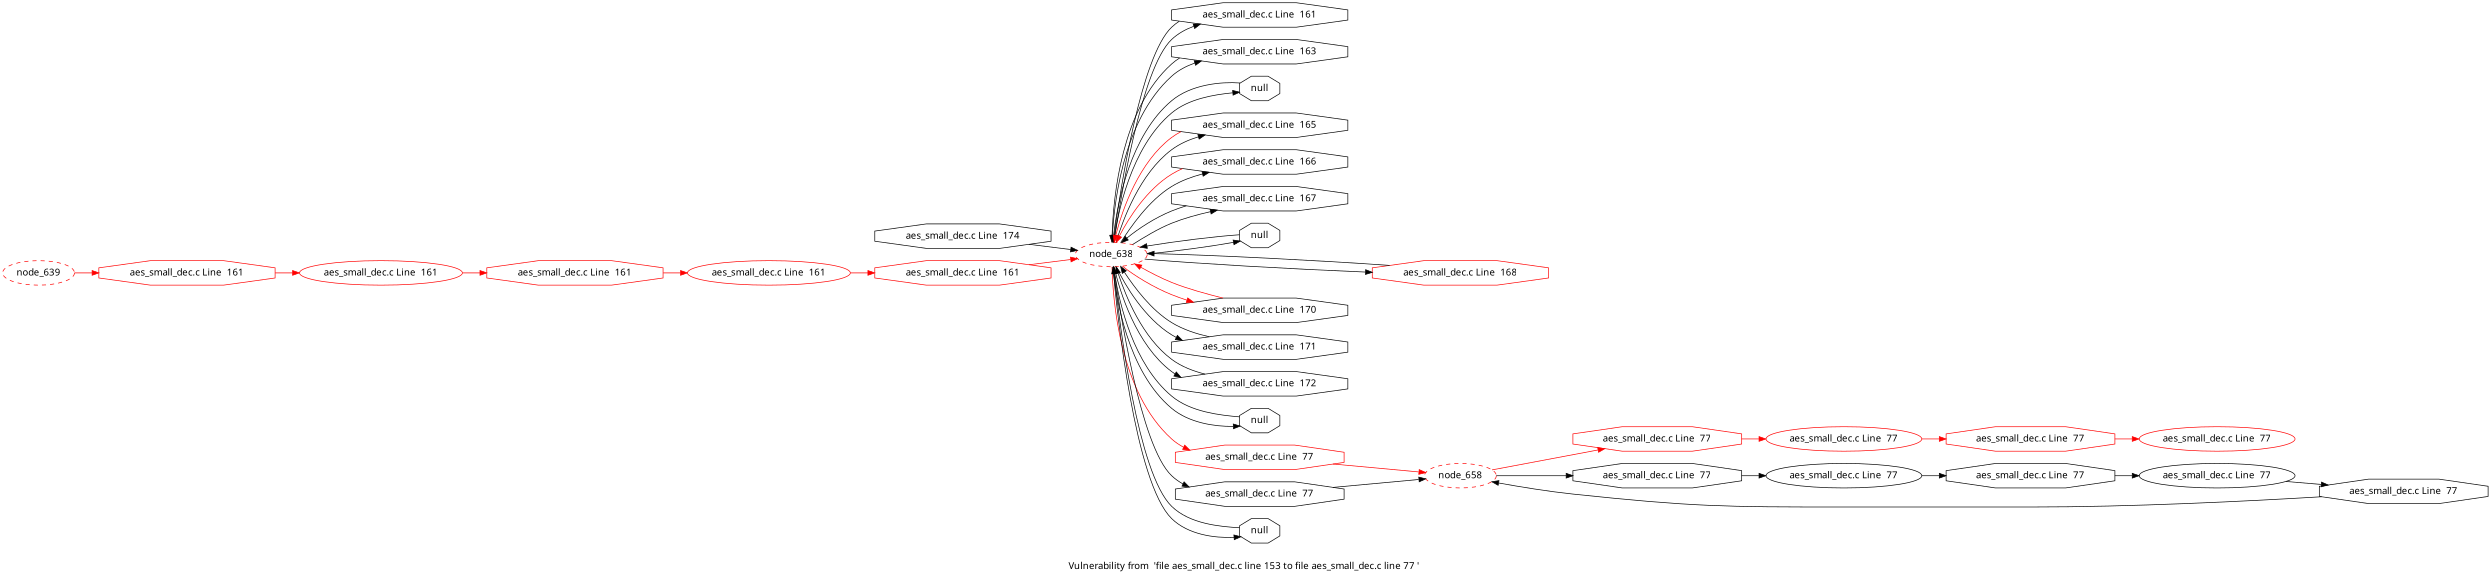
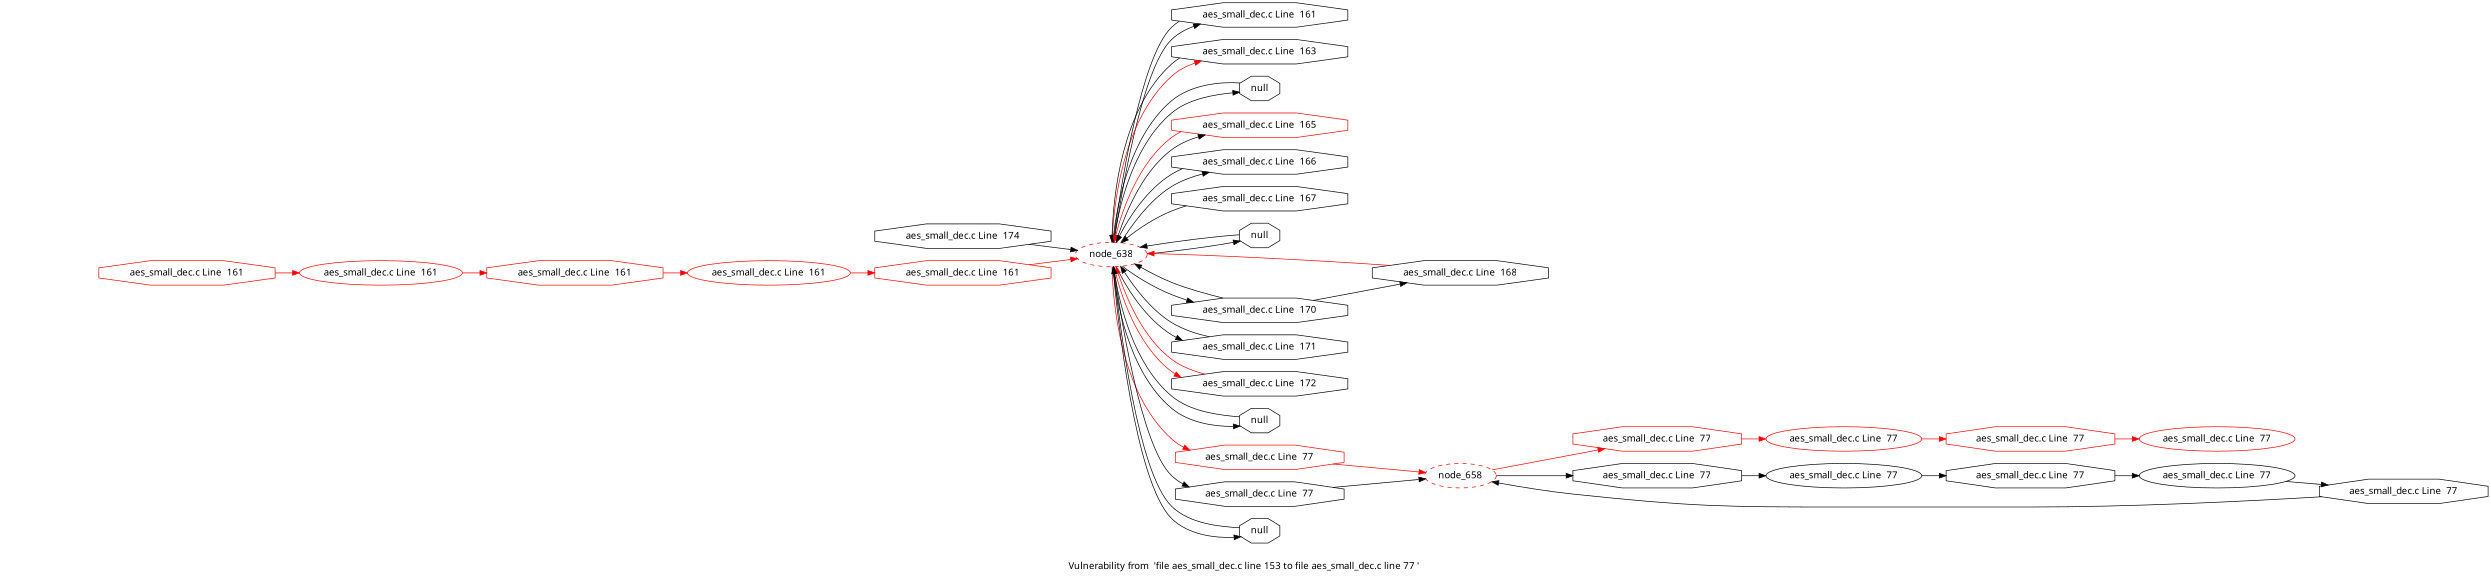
edge "node_638" -> "aes_small_dec.c Line  163": color black -> red
node "aes_small_dec.c Line  165": color black -> red
edge "aes_small_dec.c Line  166" -> "node_638": color red -> black
edge "node_638" -> "aes_small_dec.c Line  167": removed
edge "aes_small_dec.c Line  168" -> "node_638": color black -> red
edge "node_638" -> "aes_small_dec.c Line  168": now "aes_small_dec.c Line  170" -> "aes_small_dec.c Line  168"
node "node_639": removed
node "aes_small_dec.c Line  168": color red -> black
edge "node_638" -> "aes_small_dec.c Line  170": color red -> black
edge "aes_small_dec.c Line  170" -> "node_638": color red -> black
edge "node_638" -> "aes_small_dec.c Line  172": color black -> red
edge "aes_small_dec.c Line  172" -> "node_638": color black -> red
